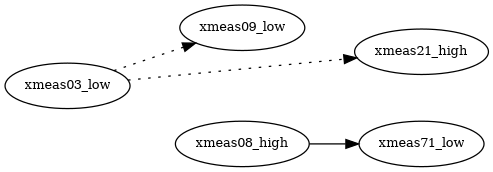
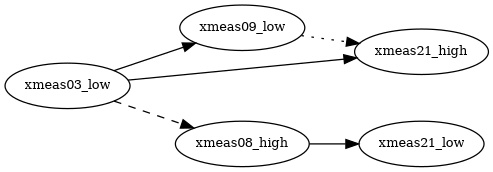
edge "xmeas09_low" -> "xmeas21_high": added
edge "xmeas03_low" -> "xmeas09_low": style dotted -> solid
edge "xmeas03_low" -> "xmeas21_high": style dotted -> solid
edge "xmeas03_low" -> "xmeas08_high": added
node "xmeas71_low": label "xmeas71_low" -> "xmeas21_low"
